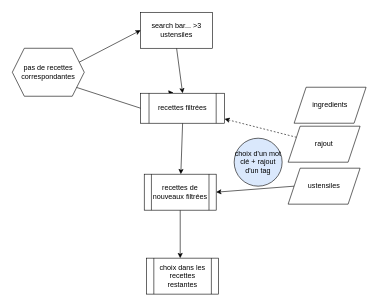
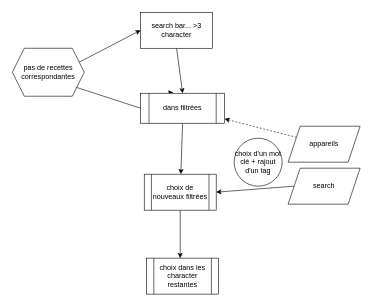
node "search bar... >3 ustensiles": label "search bar... >3 ustensiles" -> "search bar... >3 character"
node "ingredients": removed
node "recettes filtrées": label "recettes filtrées" -> "dans filtrées"
node "rajout": label "rajout" -> "appareils"
node "choix d'un mot clé + rajout d'un tag": fillcolor #dae8fc -> #ffffff
node "ustensiles": label "ustensiles" -> "search"
node "recettes de nouveaux filtrées": label "recettes de nouveaux filtrées" -> "choix de nouveaux filtrées"
node "choix dans les recettes restantes": label "choix dans les recettes restantes" -> "choix dans les character restantes"
